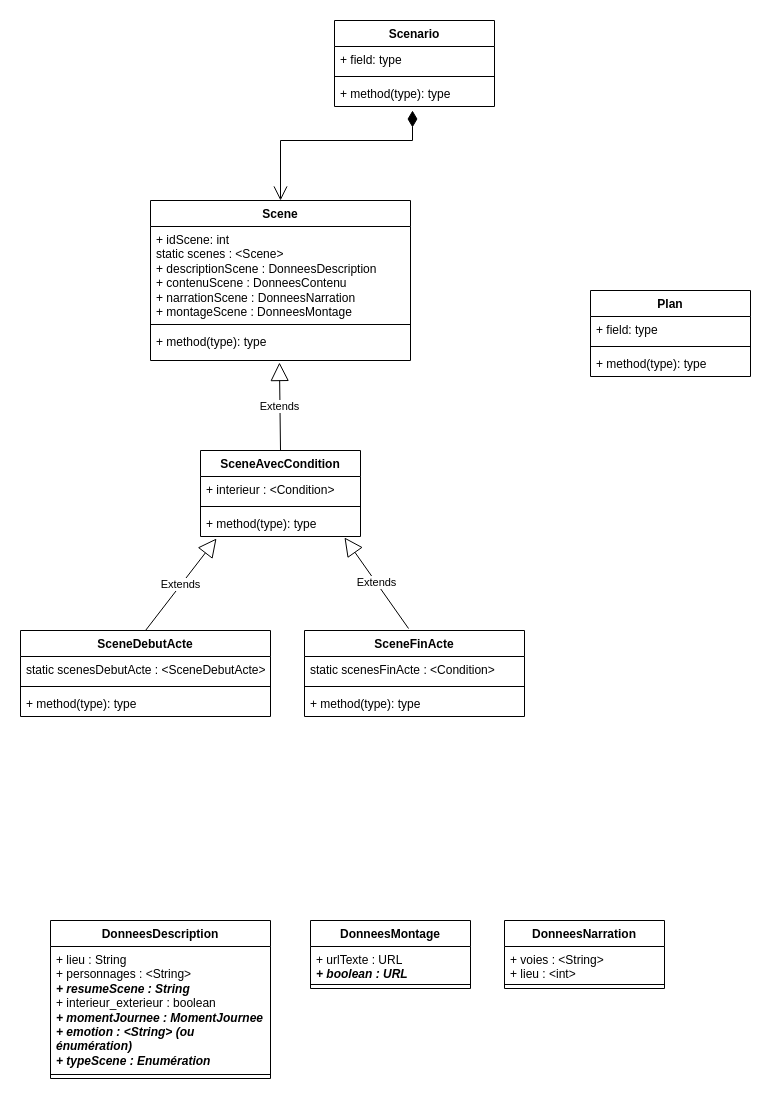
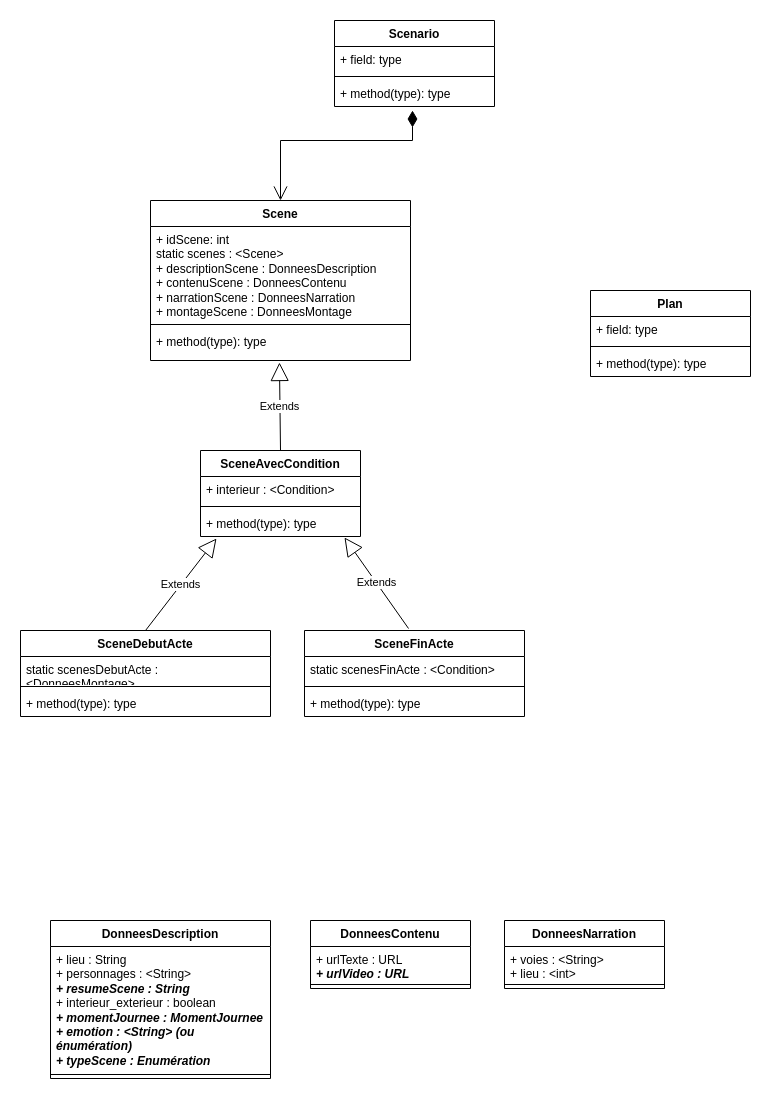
node "static scenesDebutActe : <SceneDebutActe>": label "static scenesDebutActe : <SceneDebutActe>" -> "static scenesDebutActe : <DonneesMontage>"
node "DonneesMontage": label "DonneesMontage" -> "DonneesContenu"
node "+ urlTexte : URL + boolean : URL": label "+ urlTexte : URL + boolean : URL" -> "+ urlTexte : URL + urlVideo : URL"
